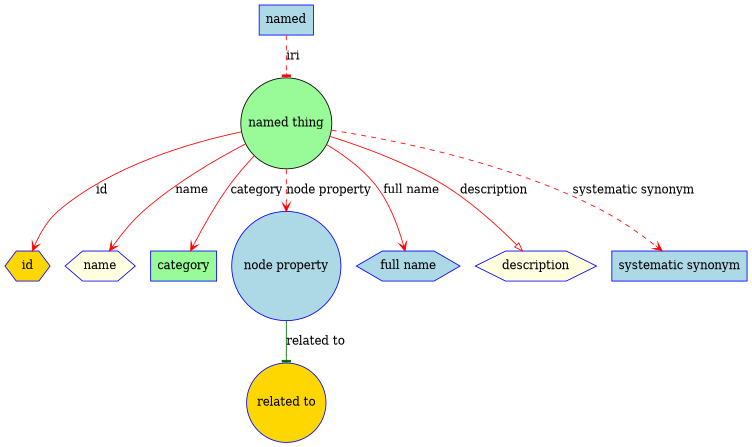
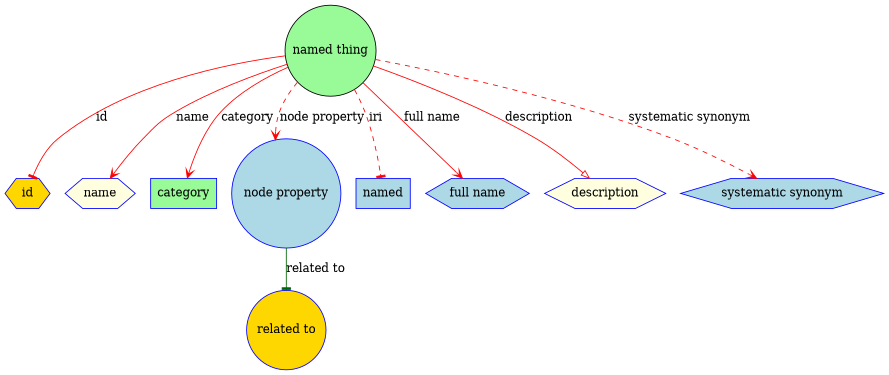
edge "named" -> "named thing": reversed
edge "named thing" -> "id": arrowhead vee -> tee
node "systematic synonym": shape box -> hexagon
